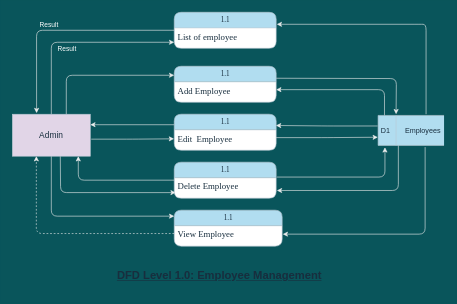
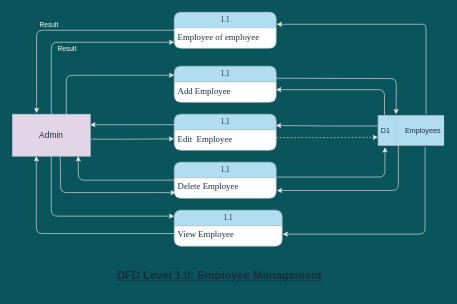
node "List of employee": label "List of employee" -> "Employee of employee"
edge "Edit Employee" -> "D1": style solid -> dashed
edge "View Employee" -> "Admin": style dashed -> solid
